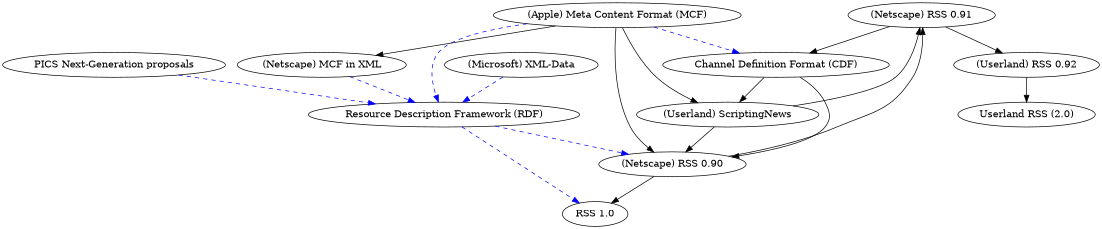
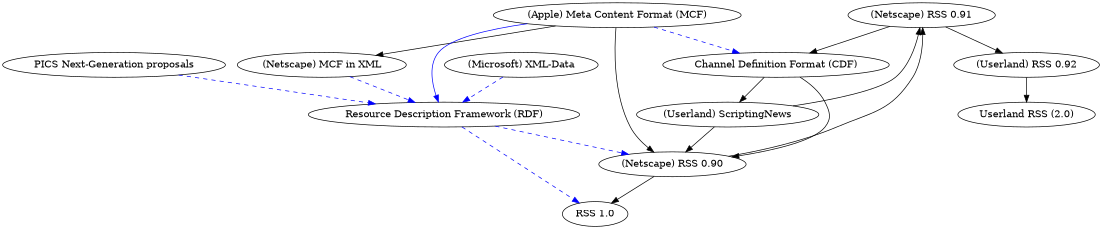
edge "(Apple) Meta Content Format (MCF)" -> "Resource Description Framework (RDF)": style dashed -> solid
edge "(Apple) Meta Content Format (MCF)" -> "(Userland) ScriptingNews": removed
